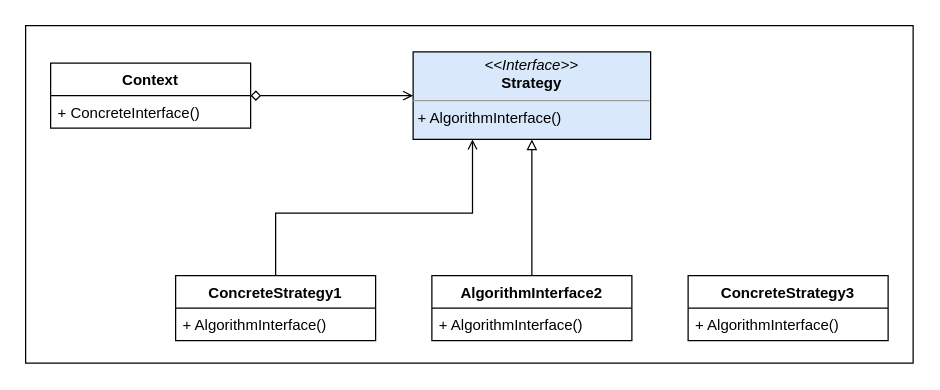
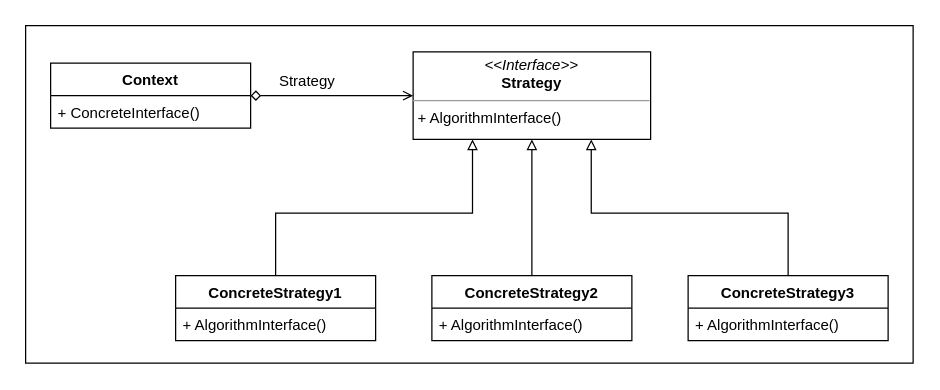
node "Strategy": added
node "<<Interface>> Strategy + AlgorithmInterface()": fillcolor #dae8fc -> #ffffff
edge "ConcreteStrategy1" -> "<<Interface>> Strategy + AlgorithmInterface()": arrowhead open -> block
edge "ConcreteStrategy3" -> "<<Interface>> Strategy + AlgorithmInterface()": added
node "AlgorithmInterface2": label "AlgorithmInterface2" -> "ConcreteStrategy2"
